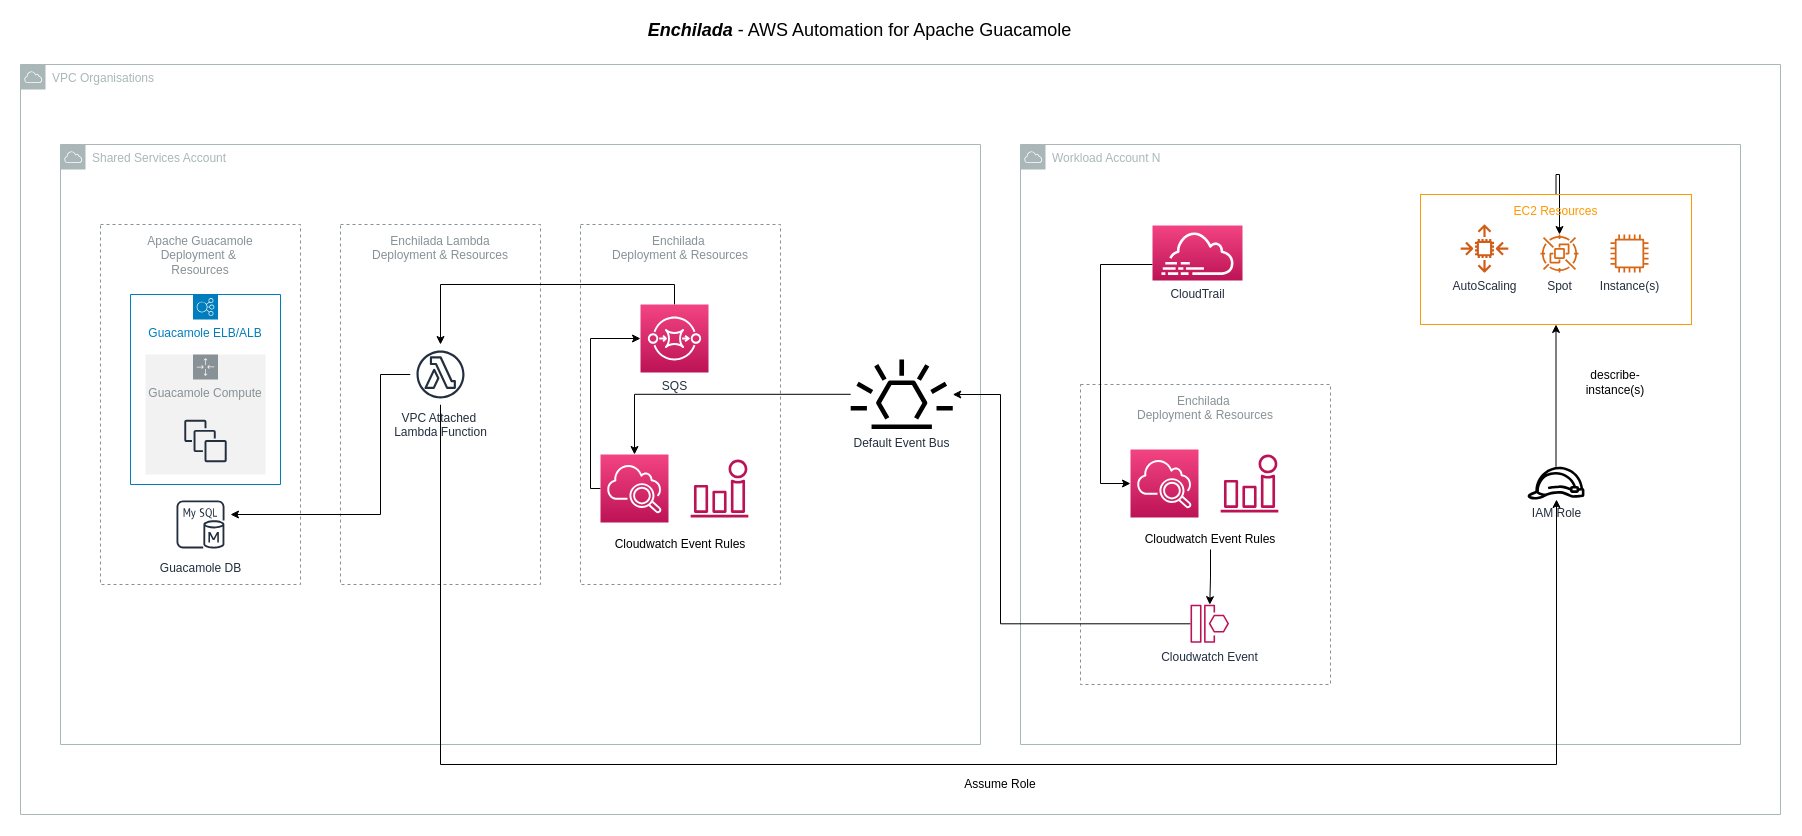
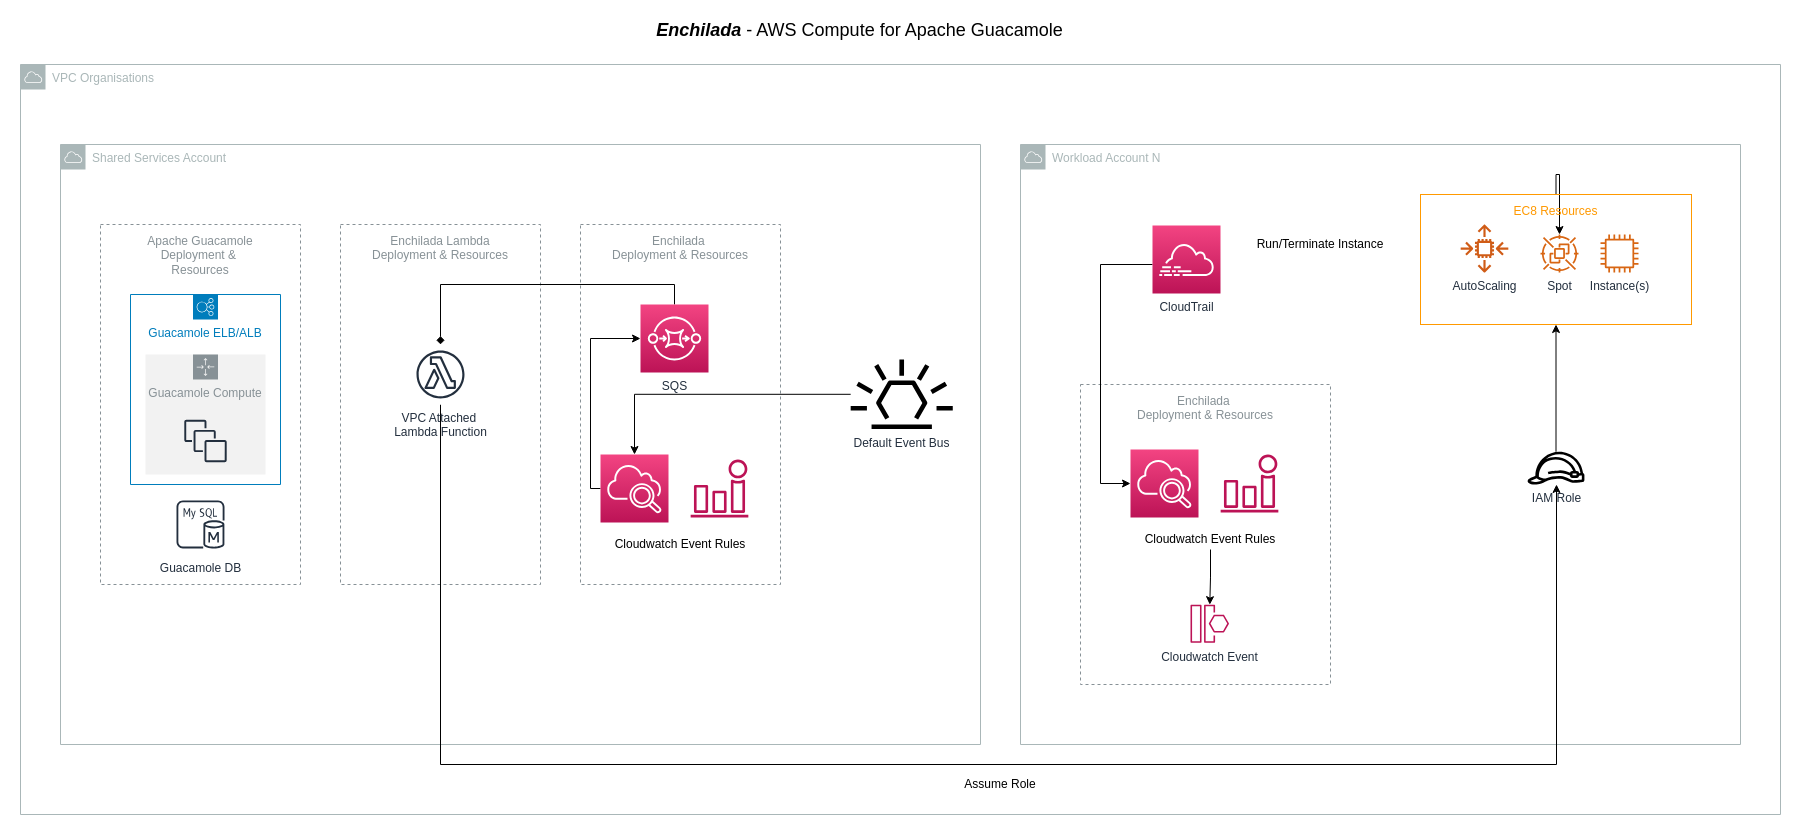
node "Enchilada - AWS Automation for Apache Guacamole": label "Enchilada - AWS Automation for Apache Guacamole" -> "Enchilada - AWS Compute for Apache Guacamole"
node "EC2 Resources": label "EC2 Resources" -> "EC8 Resources"
node "Run/Terminate Instance": added
node "CloudTrail": size 90x55 -> 68x68
node "Instance(s)": moved (1630, 254) -> (1620, 254)
edge "SQS" -> "VPC Attached Lambda Function": arrowhead classic -> diamond
node "describe-instance(s)": removed
node "IAM Role": moved (1556, 483) -> (1556, 468)
edge "VPC Attached Lambda Function" -> "Guacamole DB": removed
edge "Cloudwatch Event" -> "Default Event Bus": removed
